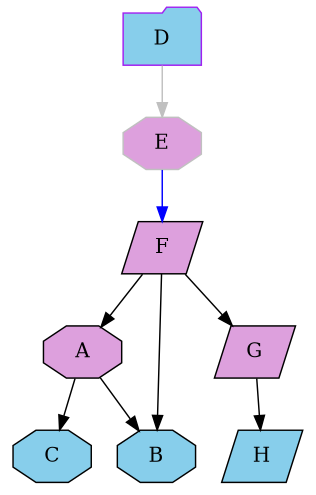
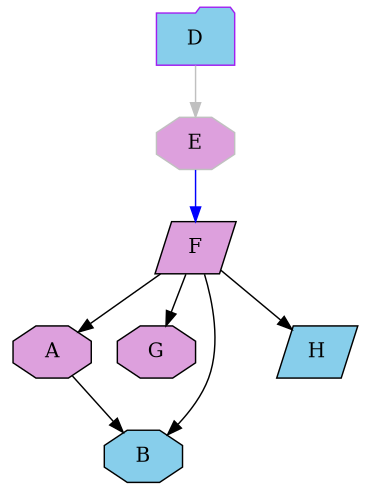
node "G": shape parallelogram -> octagon
edge "G" -> "H": now "F" -> "H"
node "C": removed
